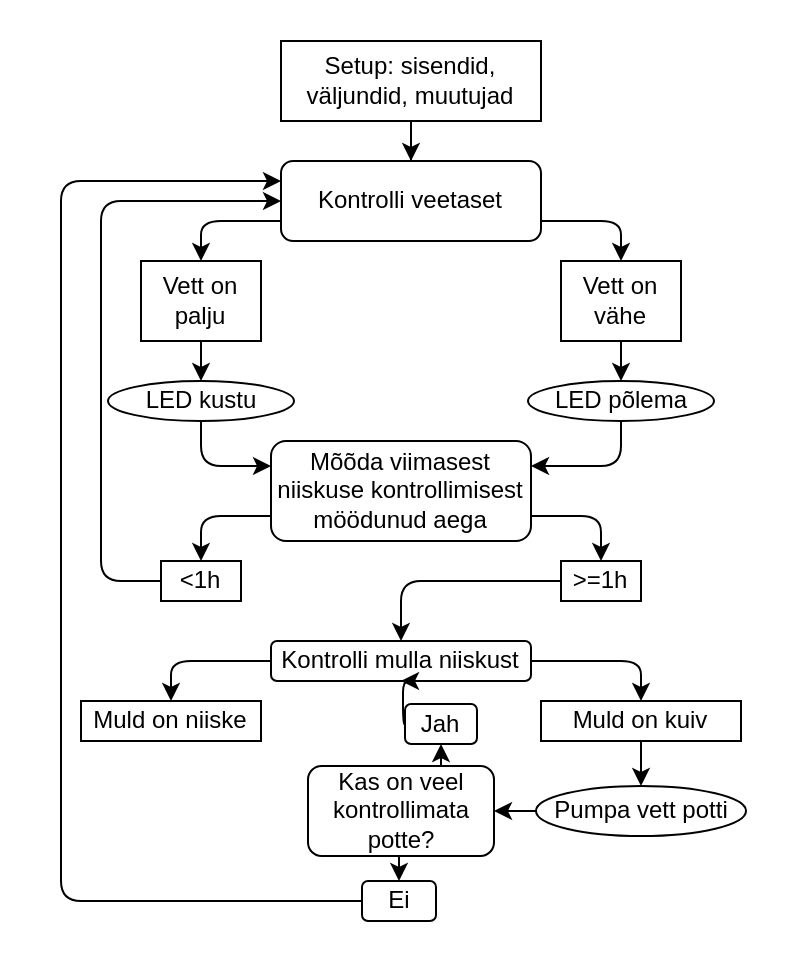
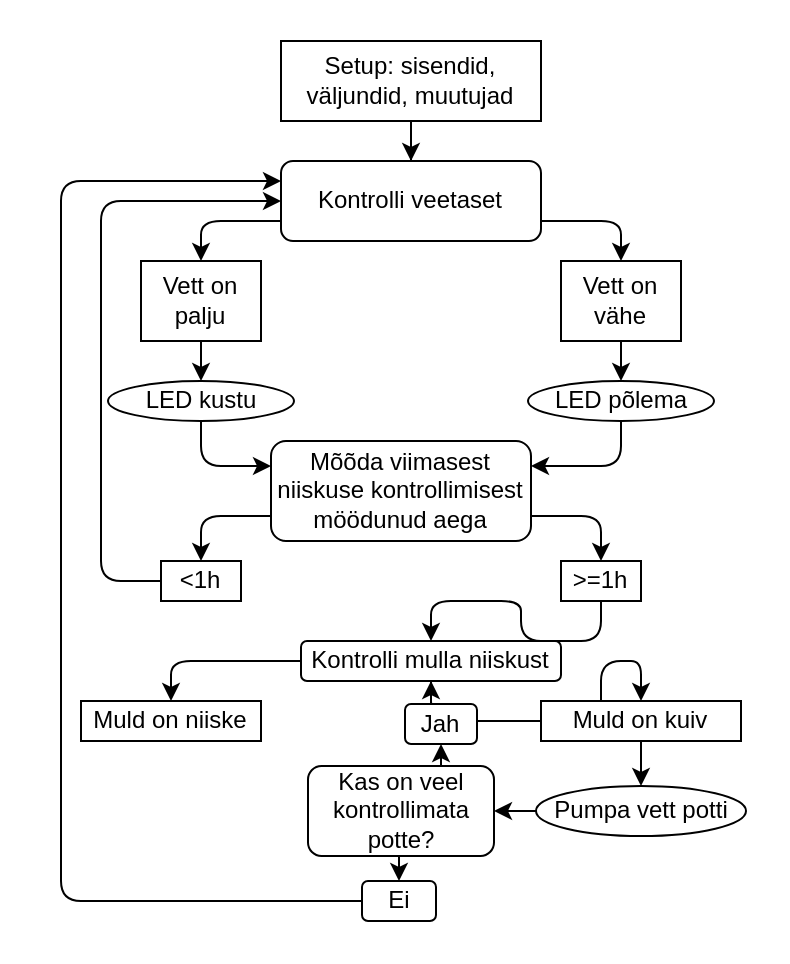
node "Kontrolli mulla niiskust": moved (401, 661) -> (431, 661)
